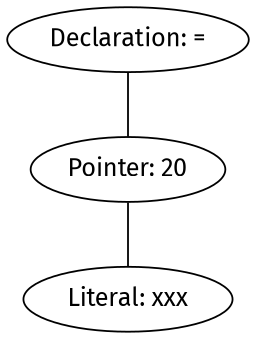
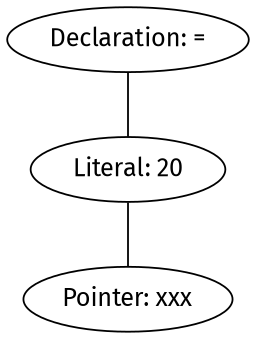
node "Pointer: 20": label "Pointer: 20" -> "Literal: 20"
node "Literal: xxx": label "Literal: xxx" -> "Pointer: xxx"
